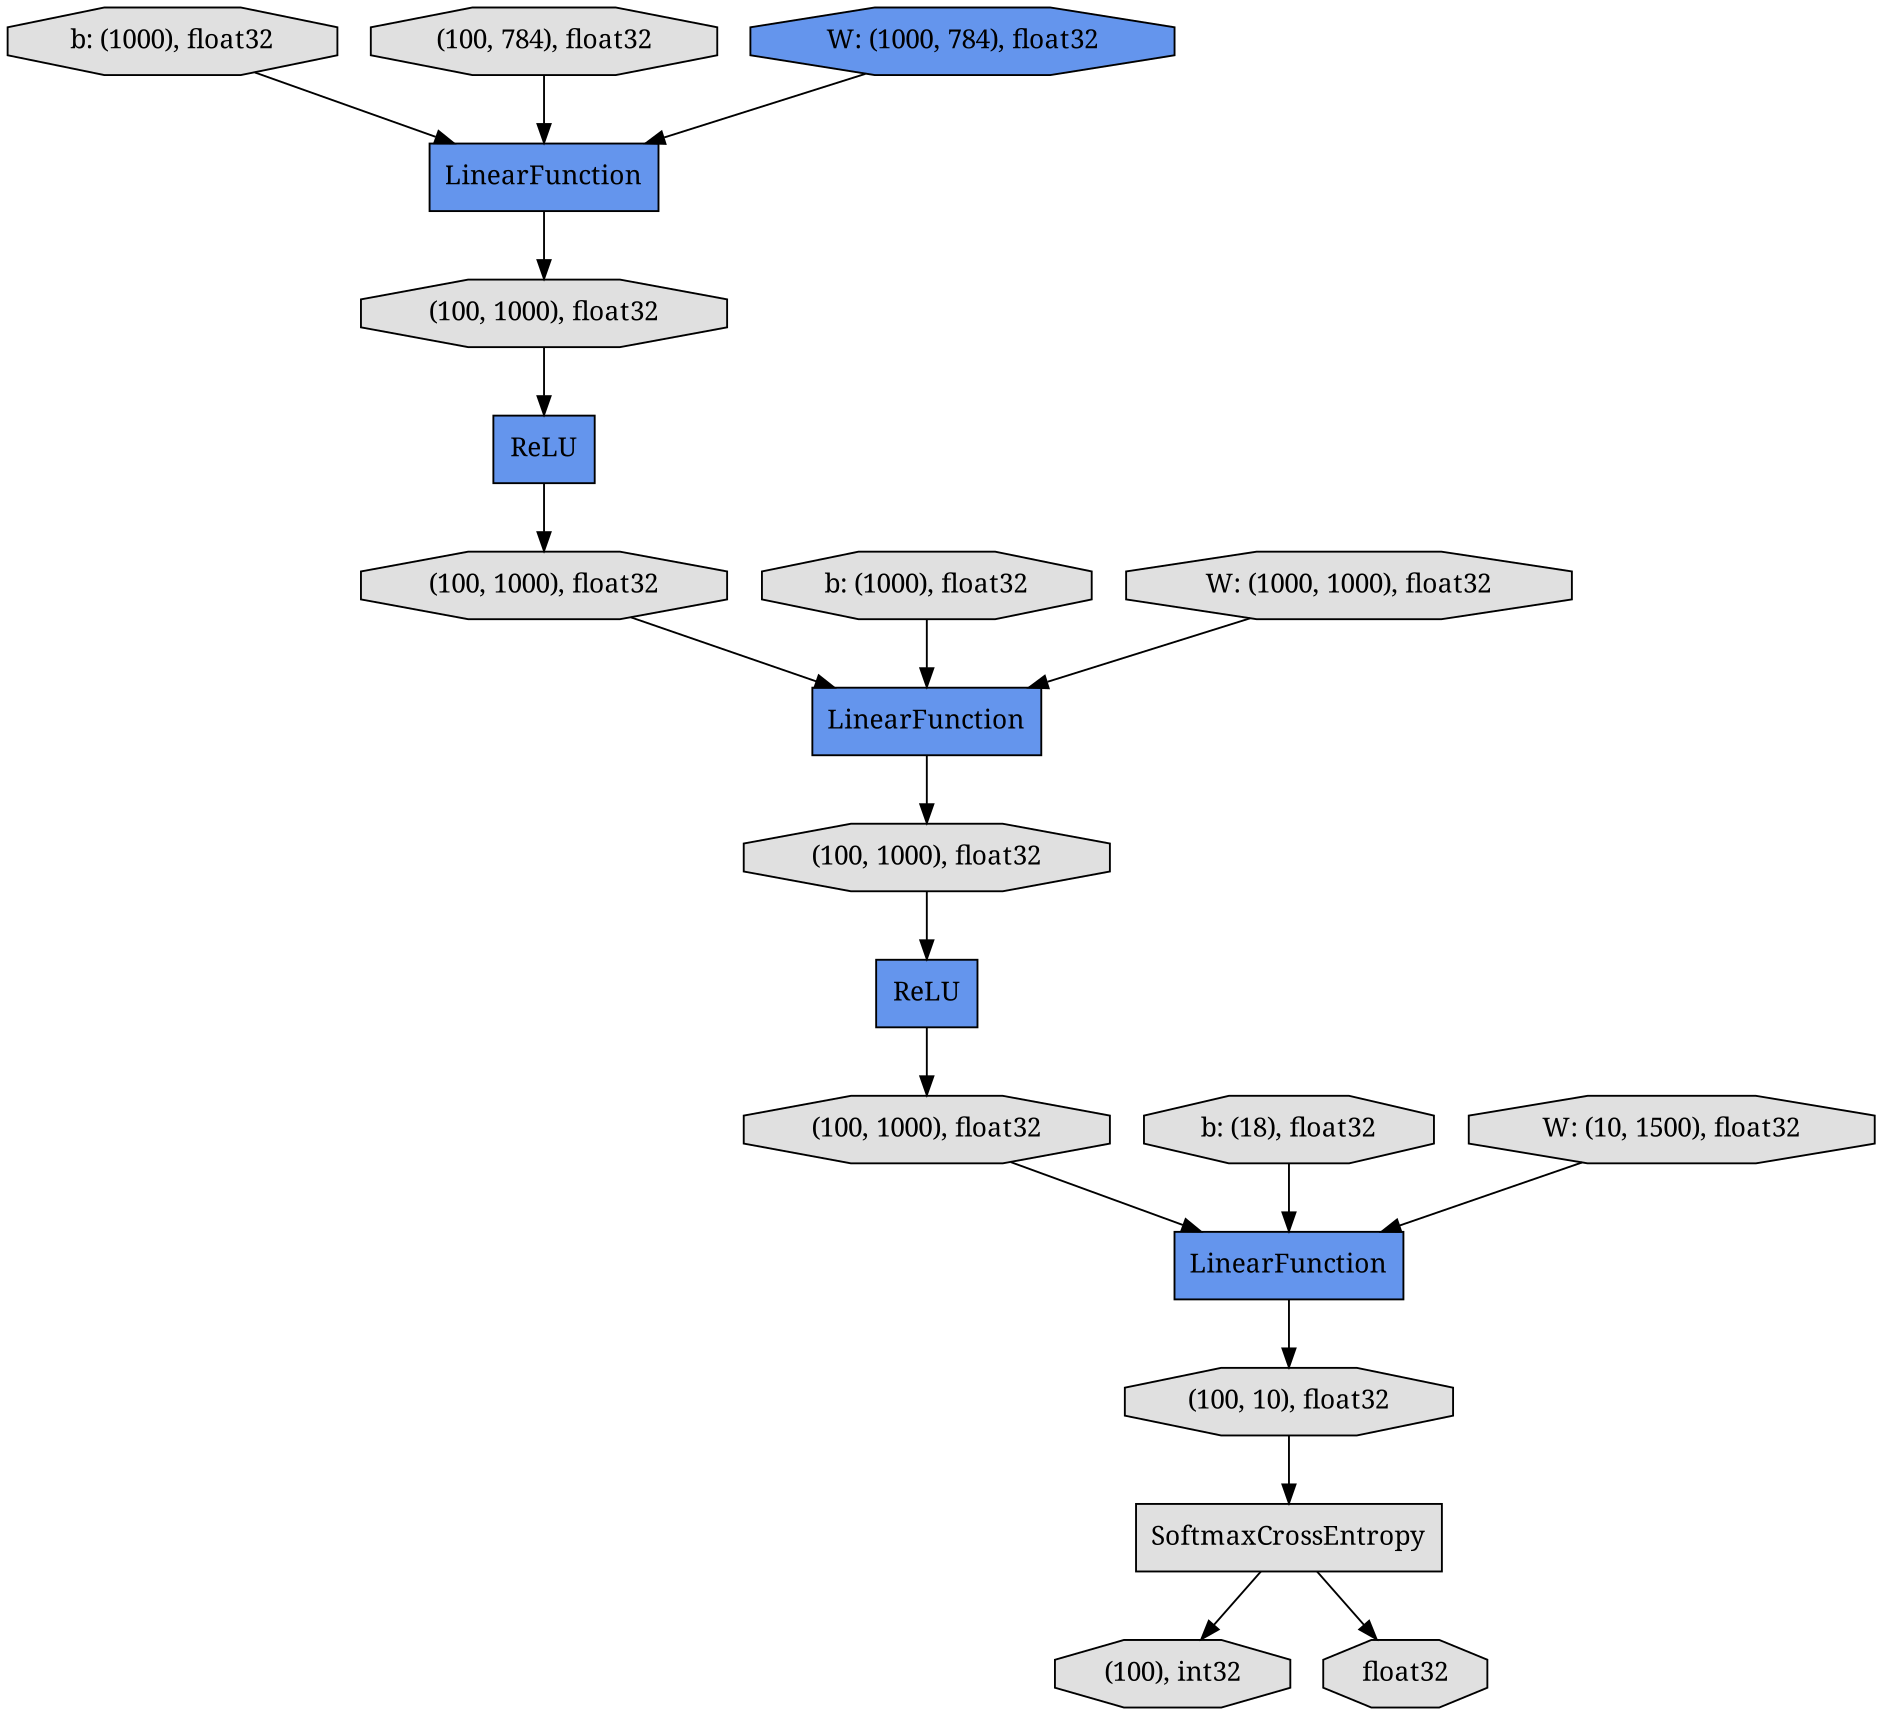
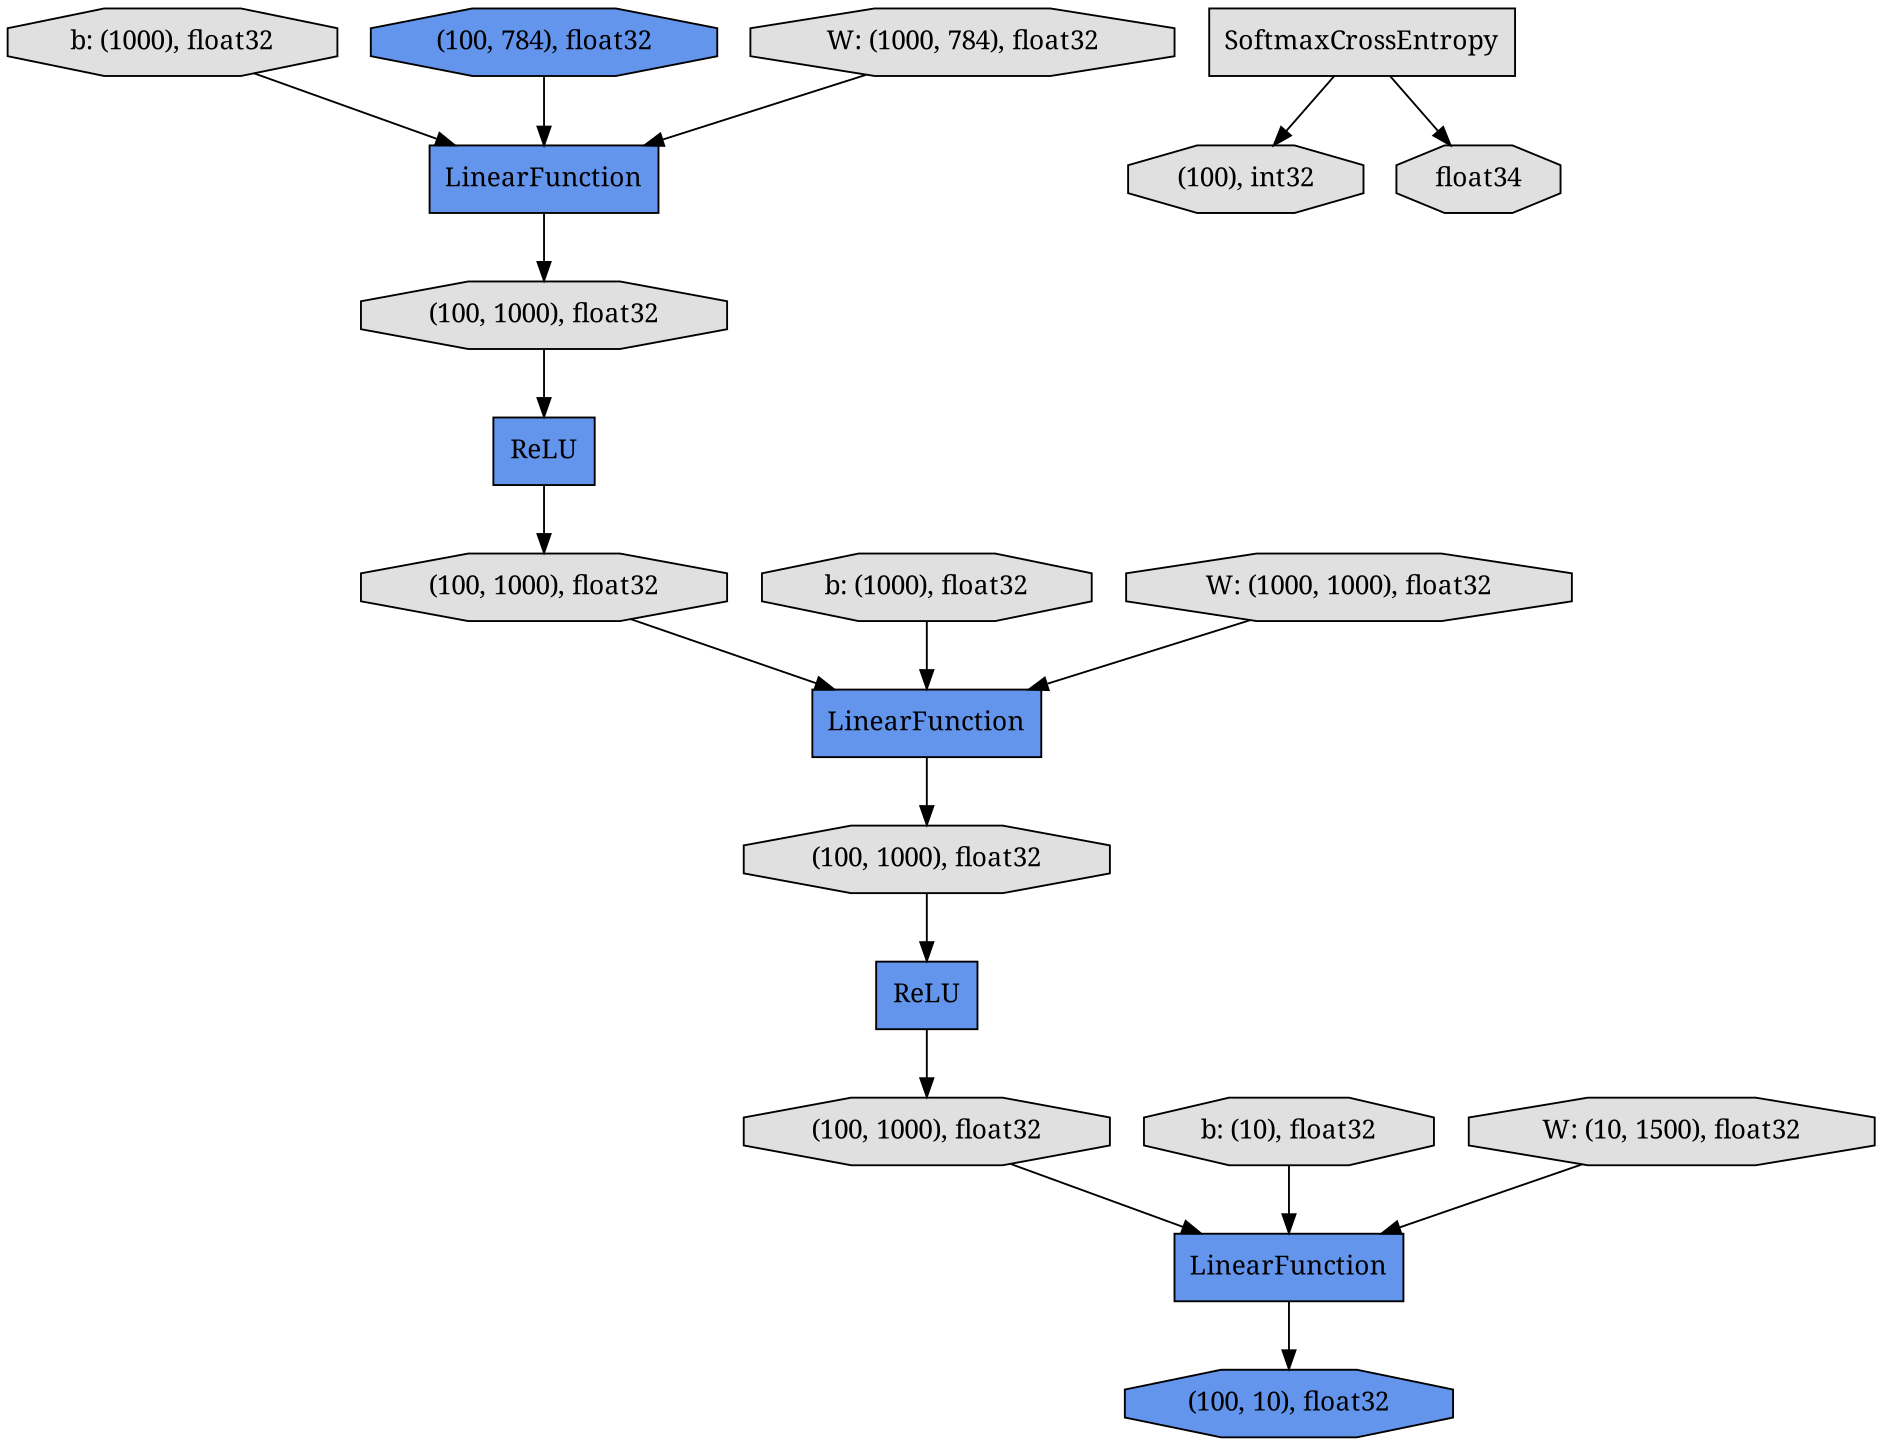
node "(100, 784), float32": fillcolor #e0e0e0 -> #6495ed
node "W: (1000, 784), float32": fillcolor #6495ed -> #e0e0e0
node "b: (18), float32": label "b: (18), float32" -> "b: (10), float32"
node "(100, 10), float32": fillcolor #e0e0e0 -> #6495ed
edge "(100, 10), float32" -> "SoftmaxCrossEntropy": removed
node "float32": label "float32" -> "float34"
